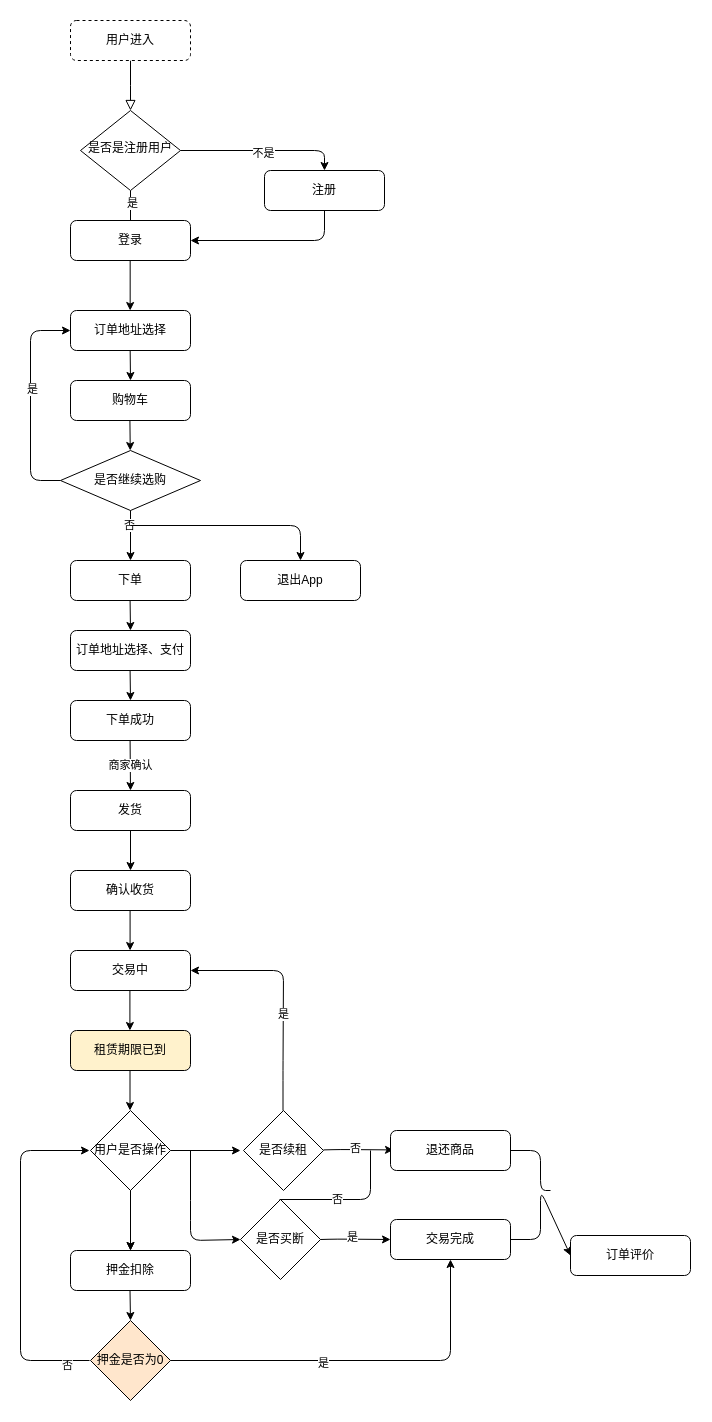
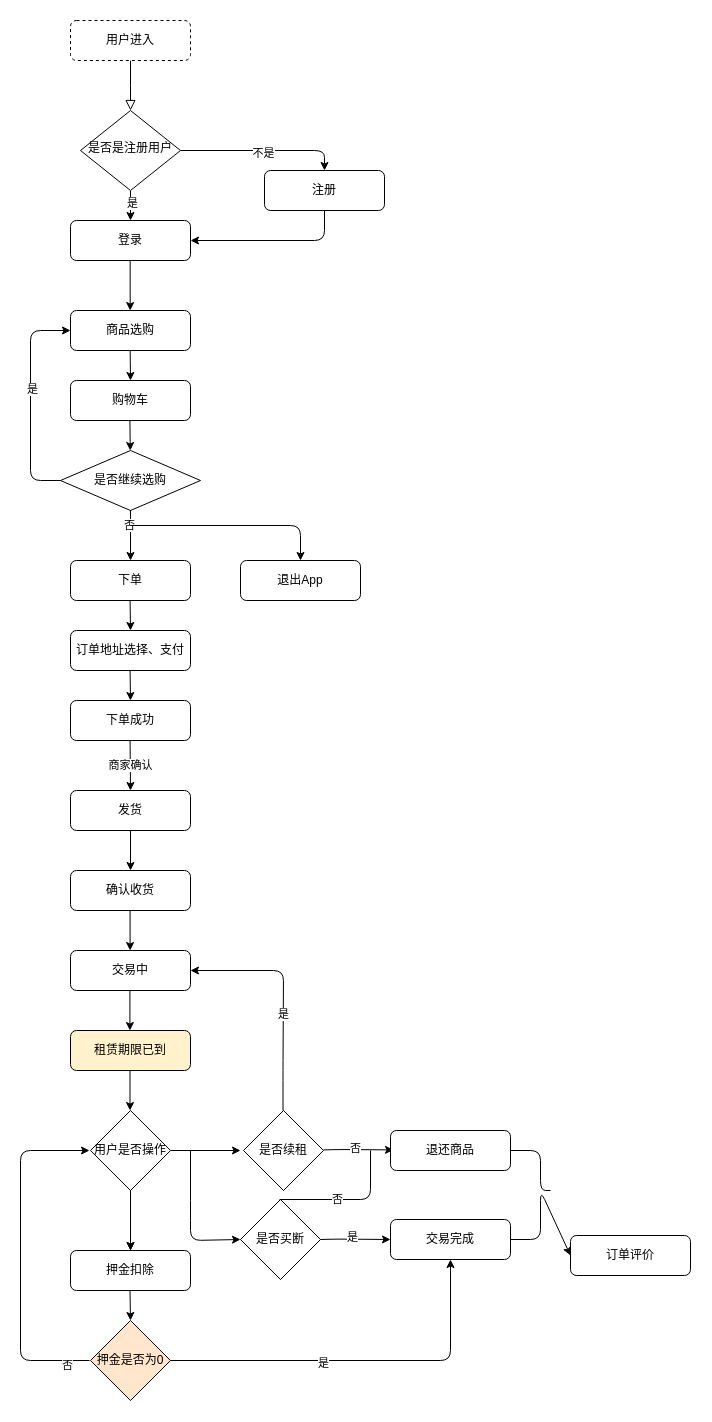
edge "是否是注册用户" -- "登录": arrowhead none -> classic
node "订单地址选择": label "订单地址选择" -> "商品选购"
